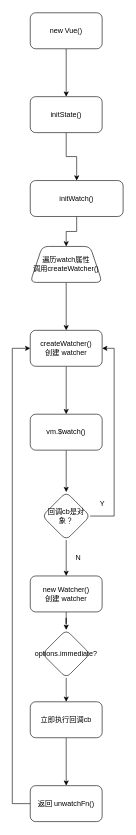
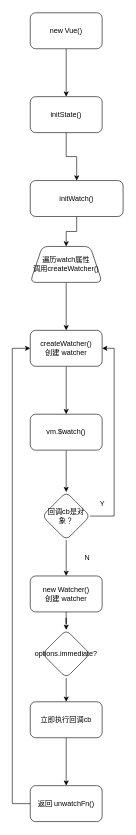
node "N": moved (78, 558) -> (87, 558)
